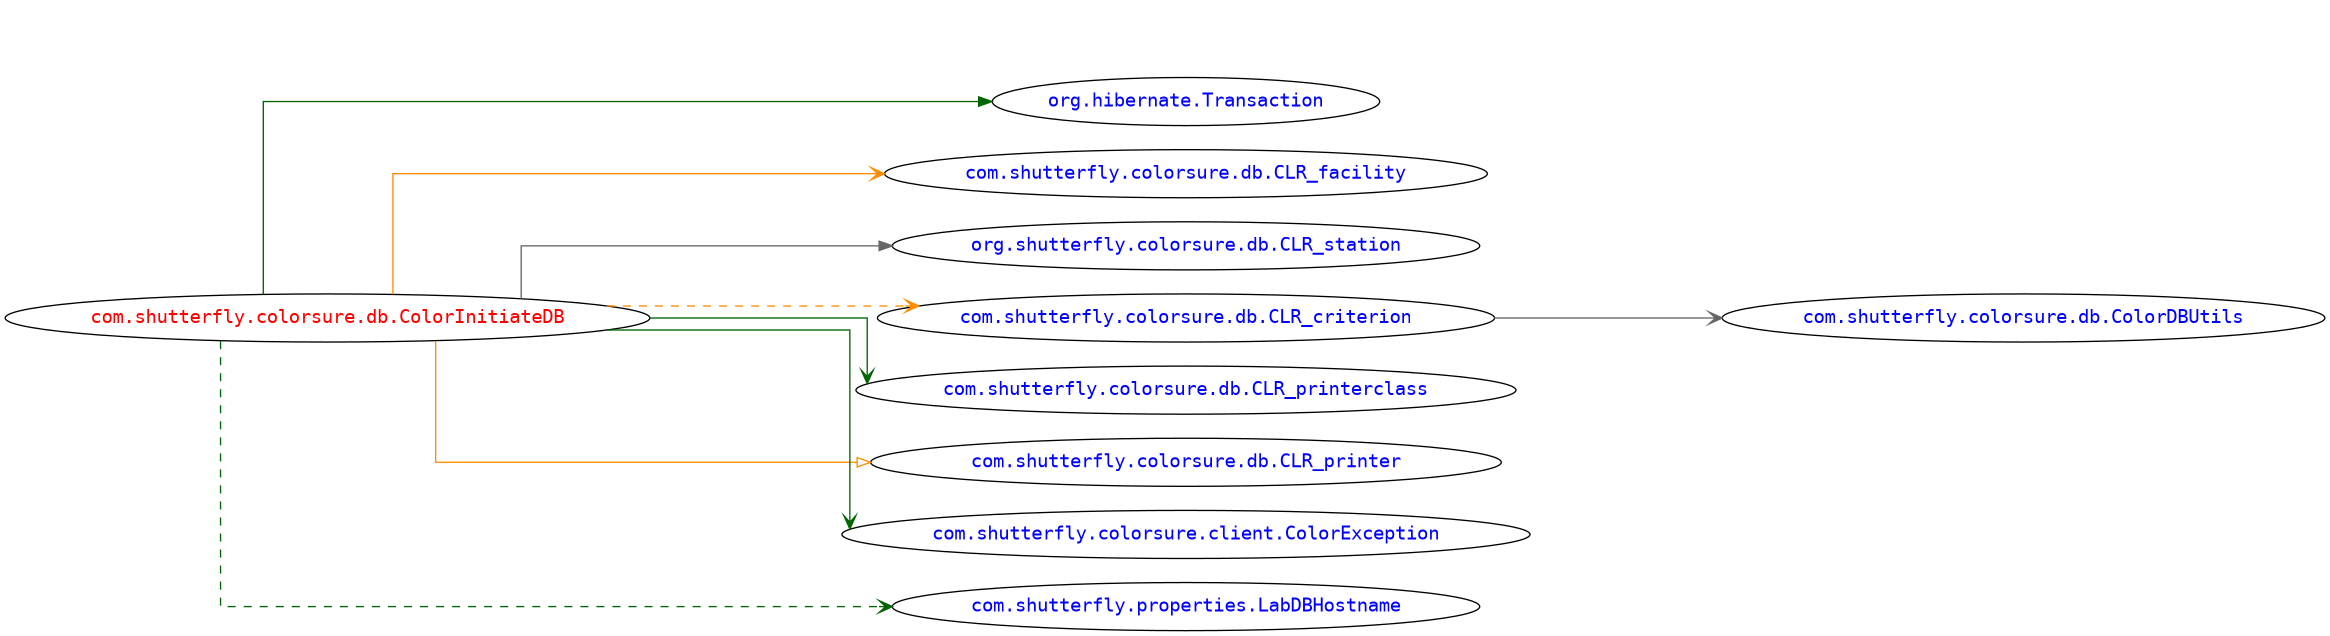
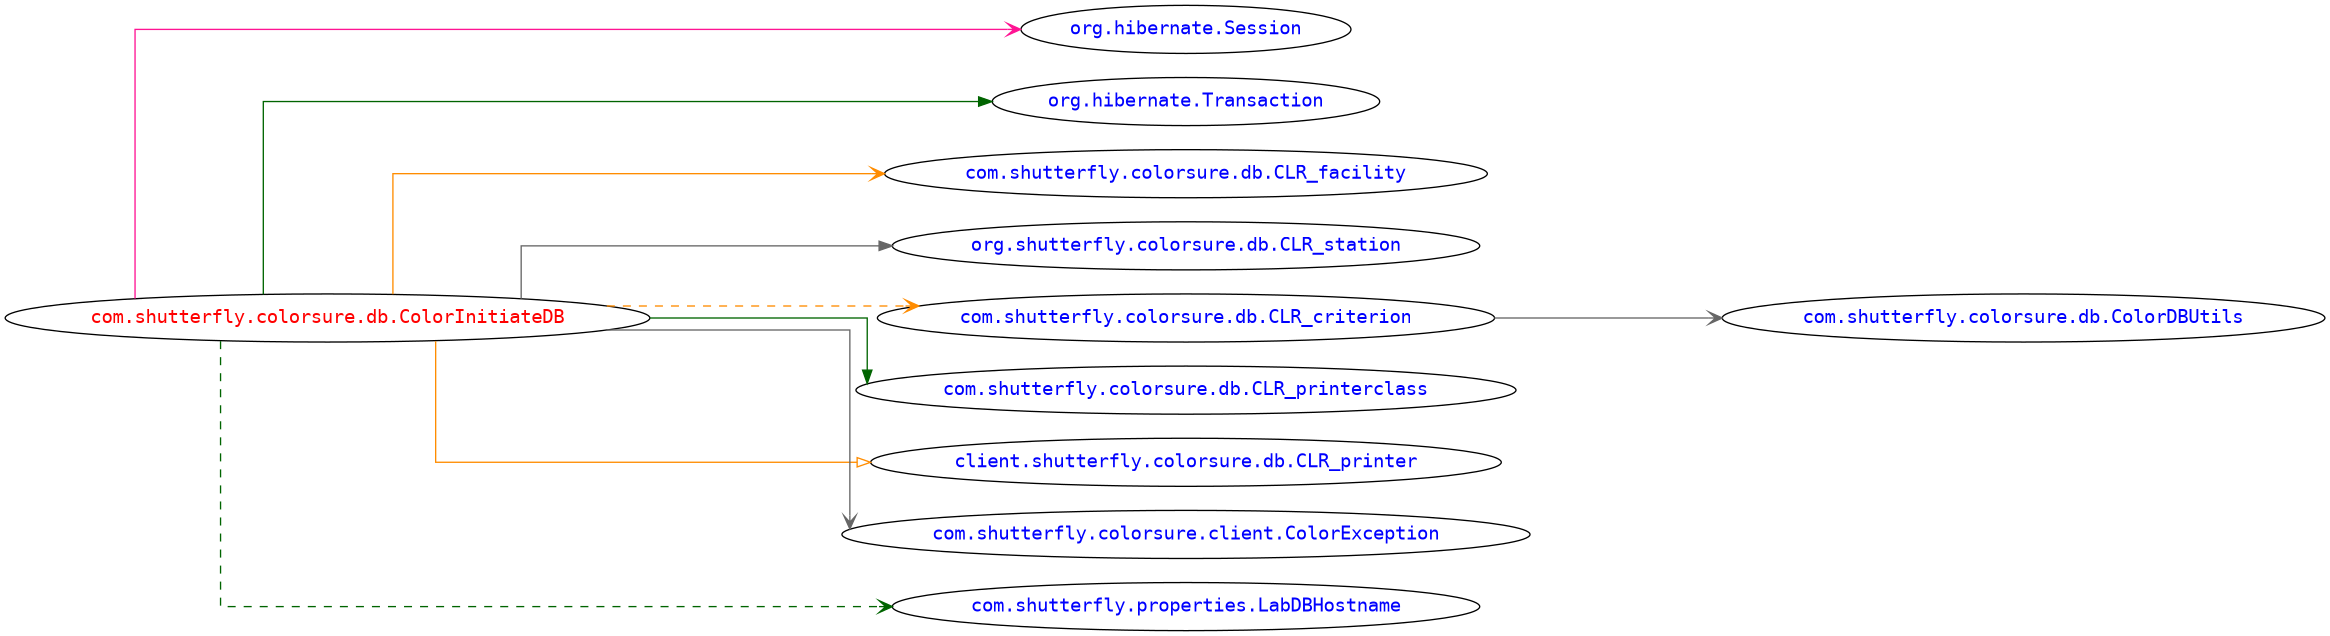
node "org.hibernate.Session": added
edge "com.shutterfly.colorsure.db.ColorInitiateDB" -> "com.shutterfly.colorsure.db.CLR_printerclass": arrowhead vee -> normal
edge "com.shutterfly.colorsure.db.ColorInitiateDB" -> "com.shutterfly.colorsure.client.ColorException": color darkgreen -> gray40
node "com.shutterfly.colorsure.db.CLR_printer": label "com.shutterfly.colorsure.db.CLR_printer" -> "client.shutterfly.colorsure.db.CLR_printer"
